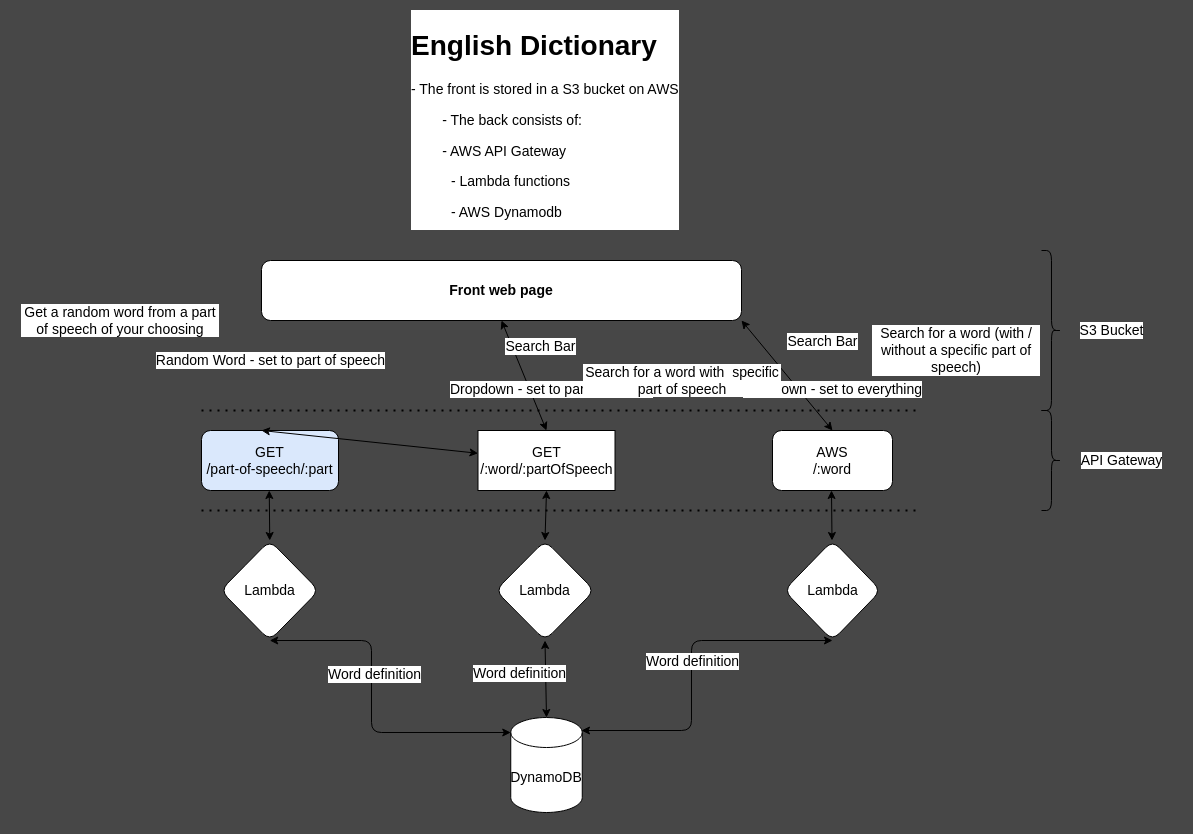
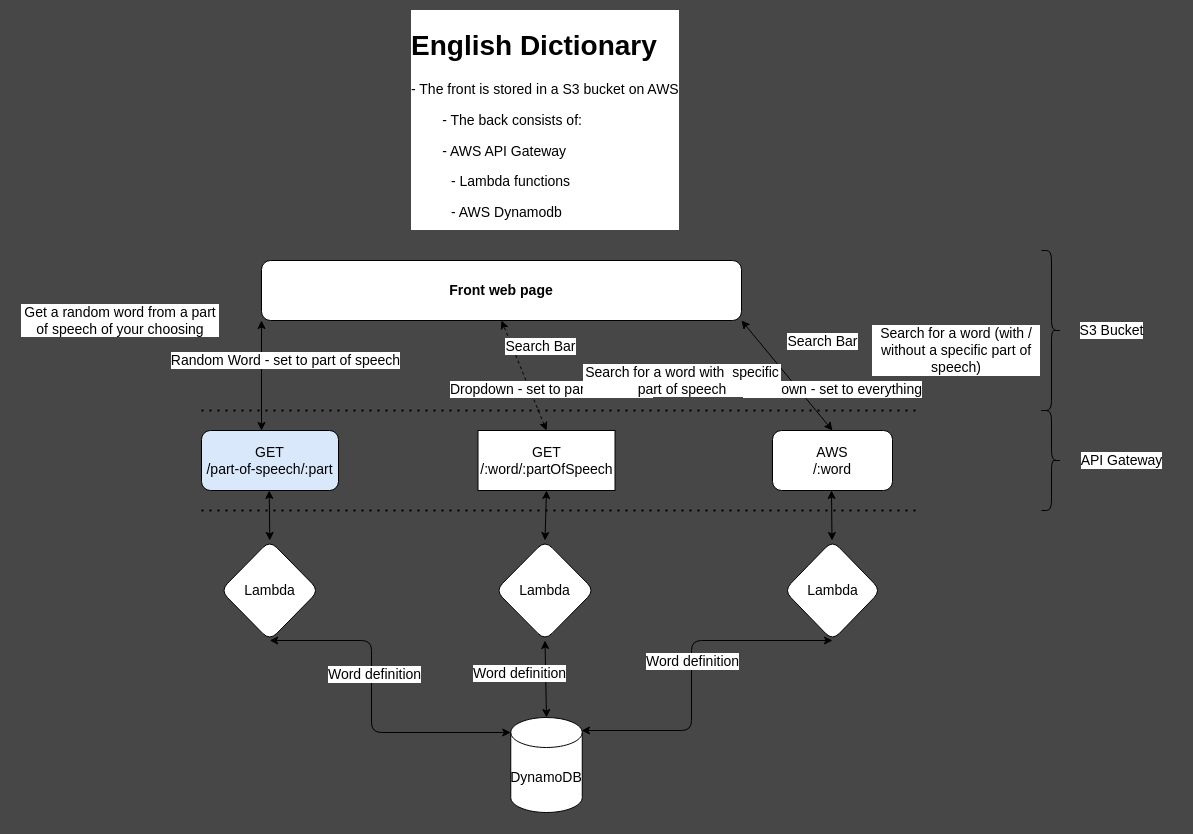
node "Random Word - set to part of speech": moved (270, 361) -> (285, 361)
edge "Front web page" -- "GET/:word/:partOfSpeech": style solid -> dashed
edge "GET/part-of-speech/:part" -- "GET/:word/:partOfSpeech": now "GET/part-of-speech/:part" -- "Front web page"
